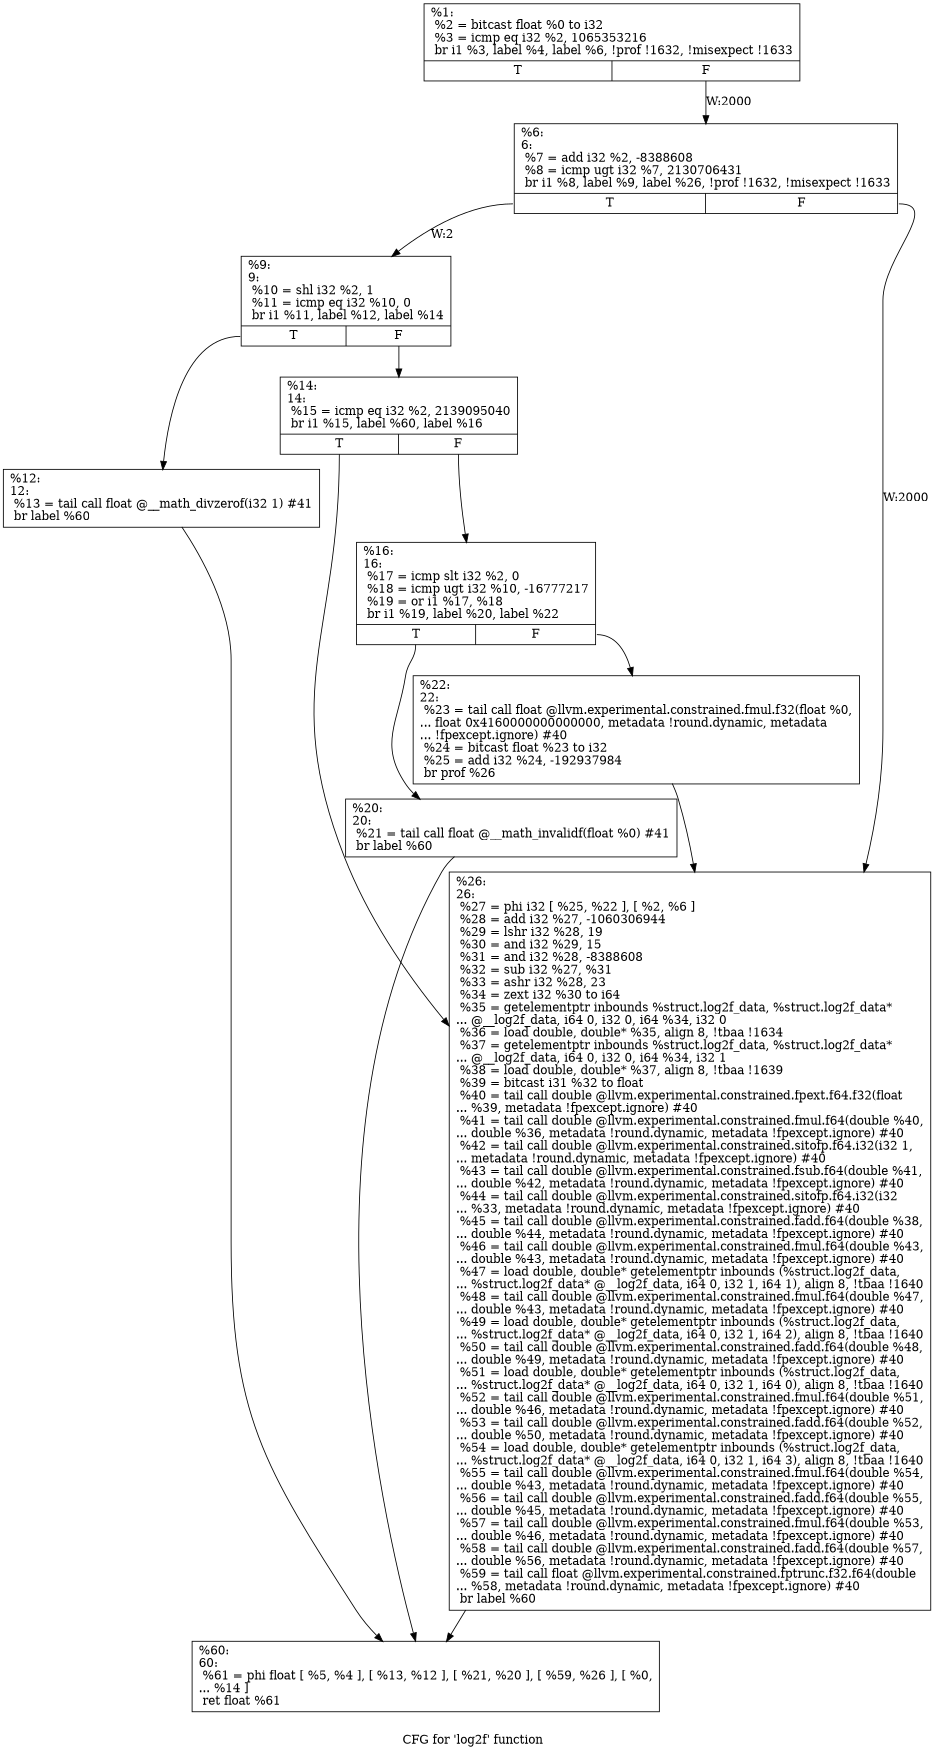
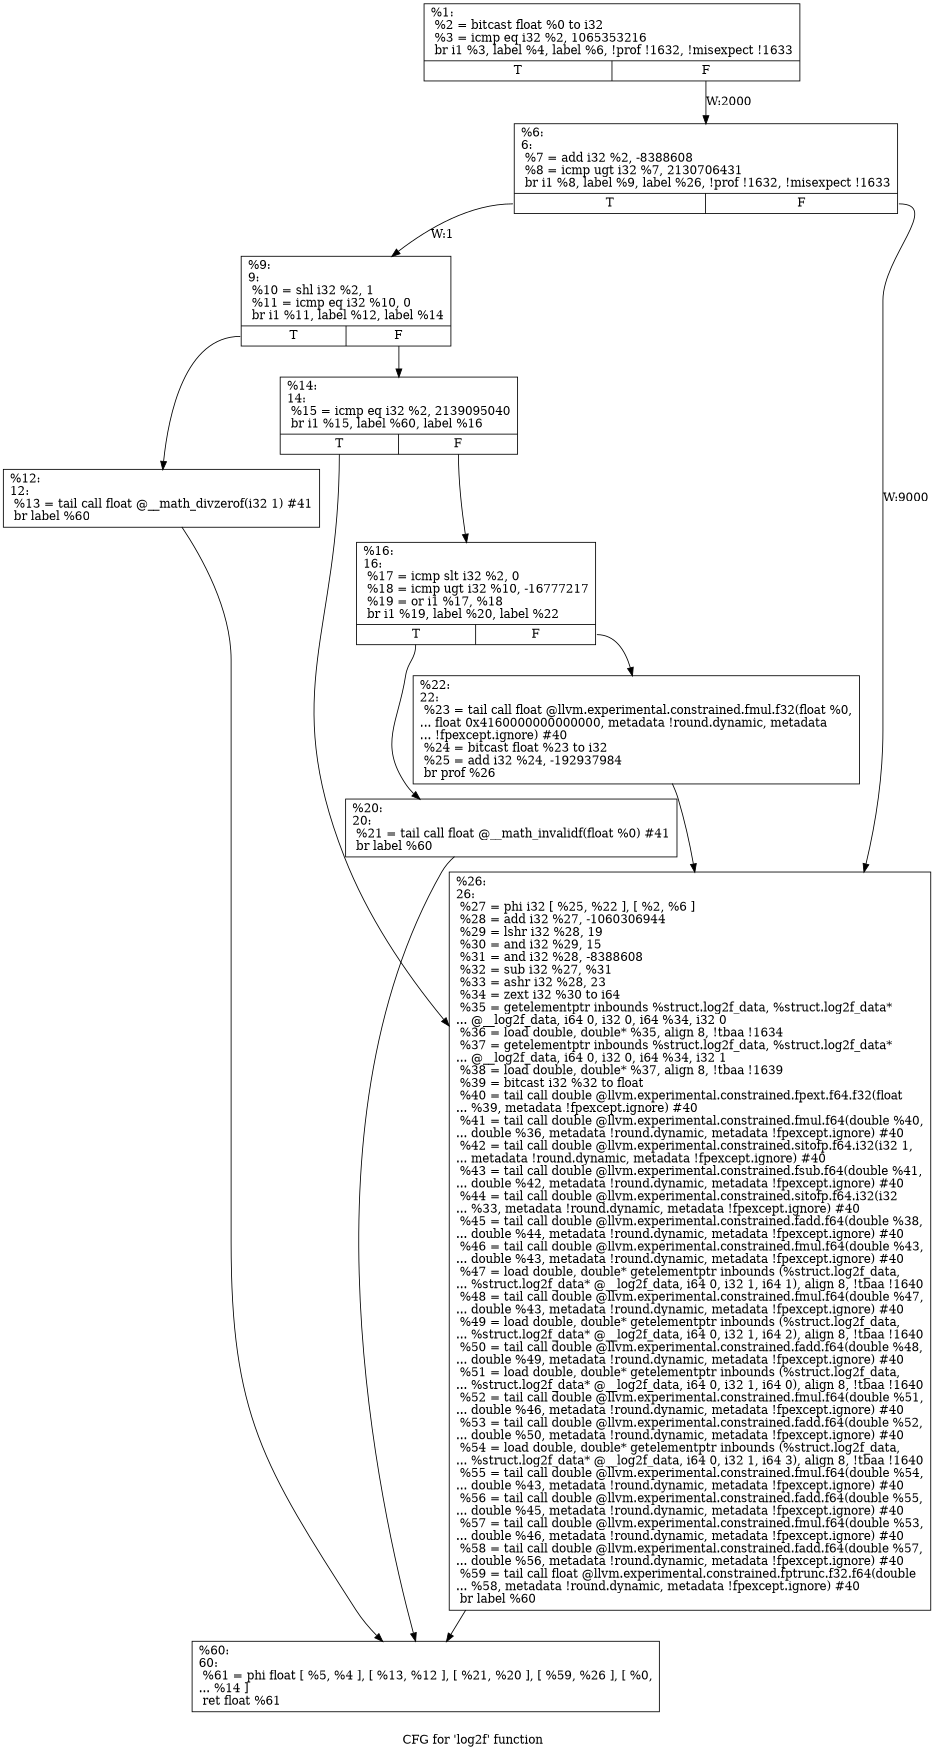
edge "%6:" -> "%9:": label "W:2" -> "W:1"
edge "%6:" -> "%26:": label "W:2000" -> "W:9000"
node "%26:": text "%39 = bitcast i31 %32 to float" -> "%39 = bitcast i32 %32 to float"
